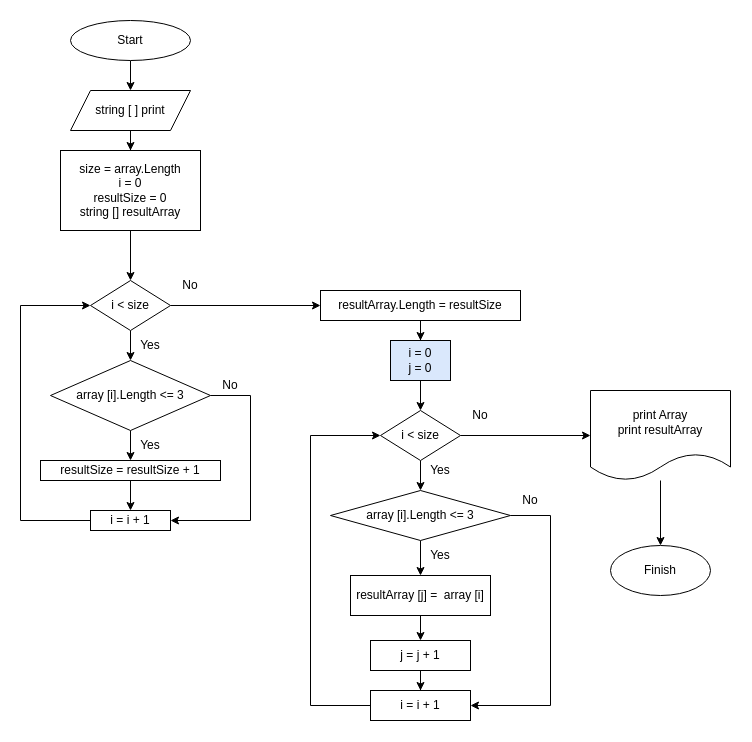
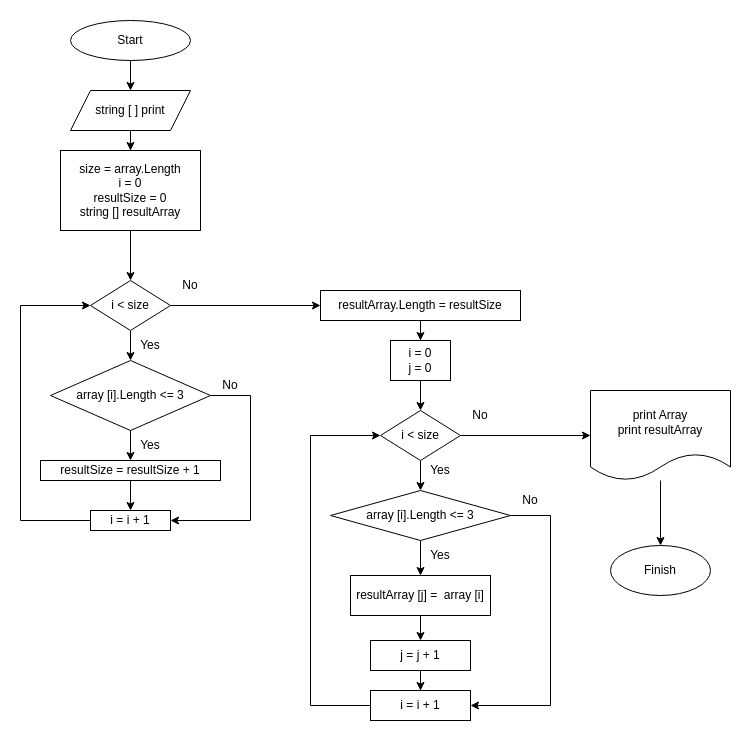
node "i = 0 j = 0": fillcolor #dae8fc -> #ffffff
